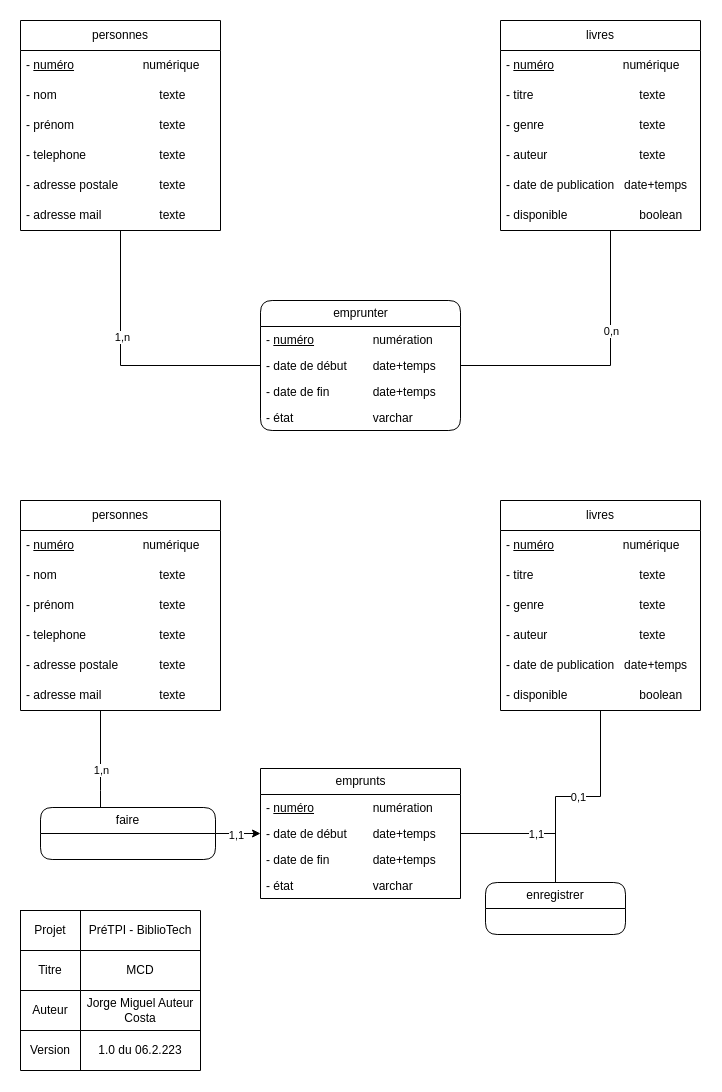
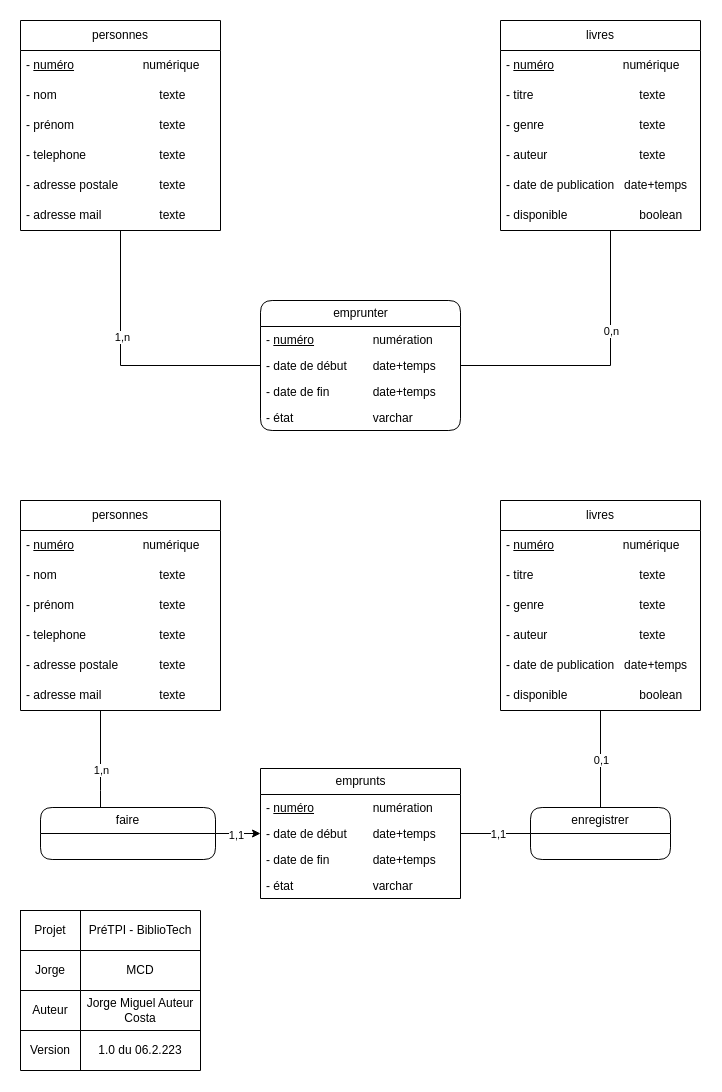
node "enregistrer": moved (556, 909) -> (601, 834)
node "Titre": label "Titre" -> "Jorge"
